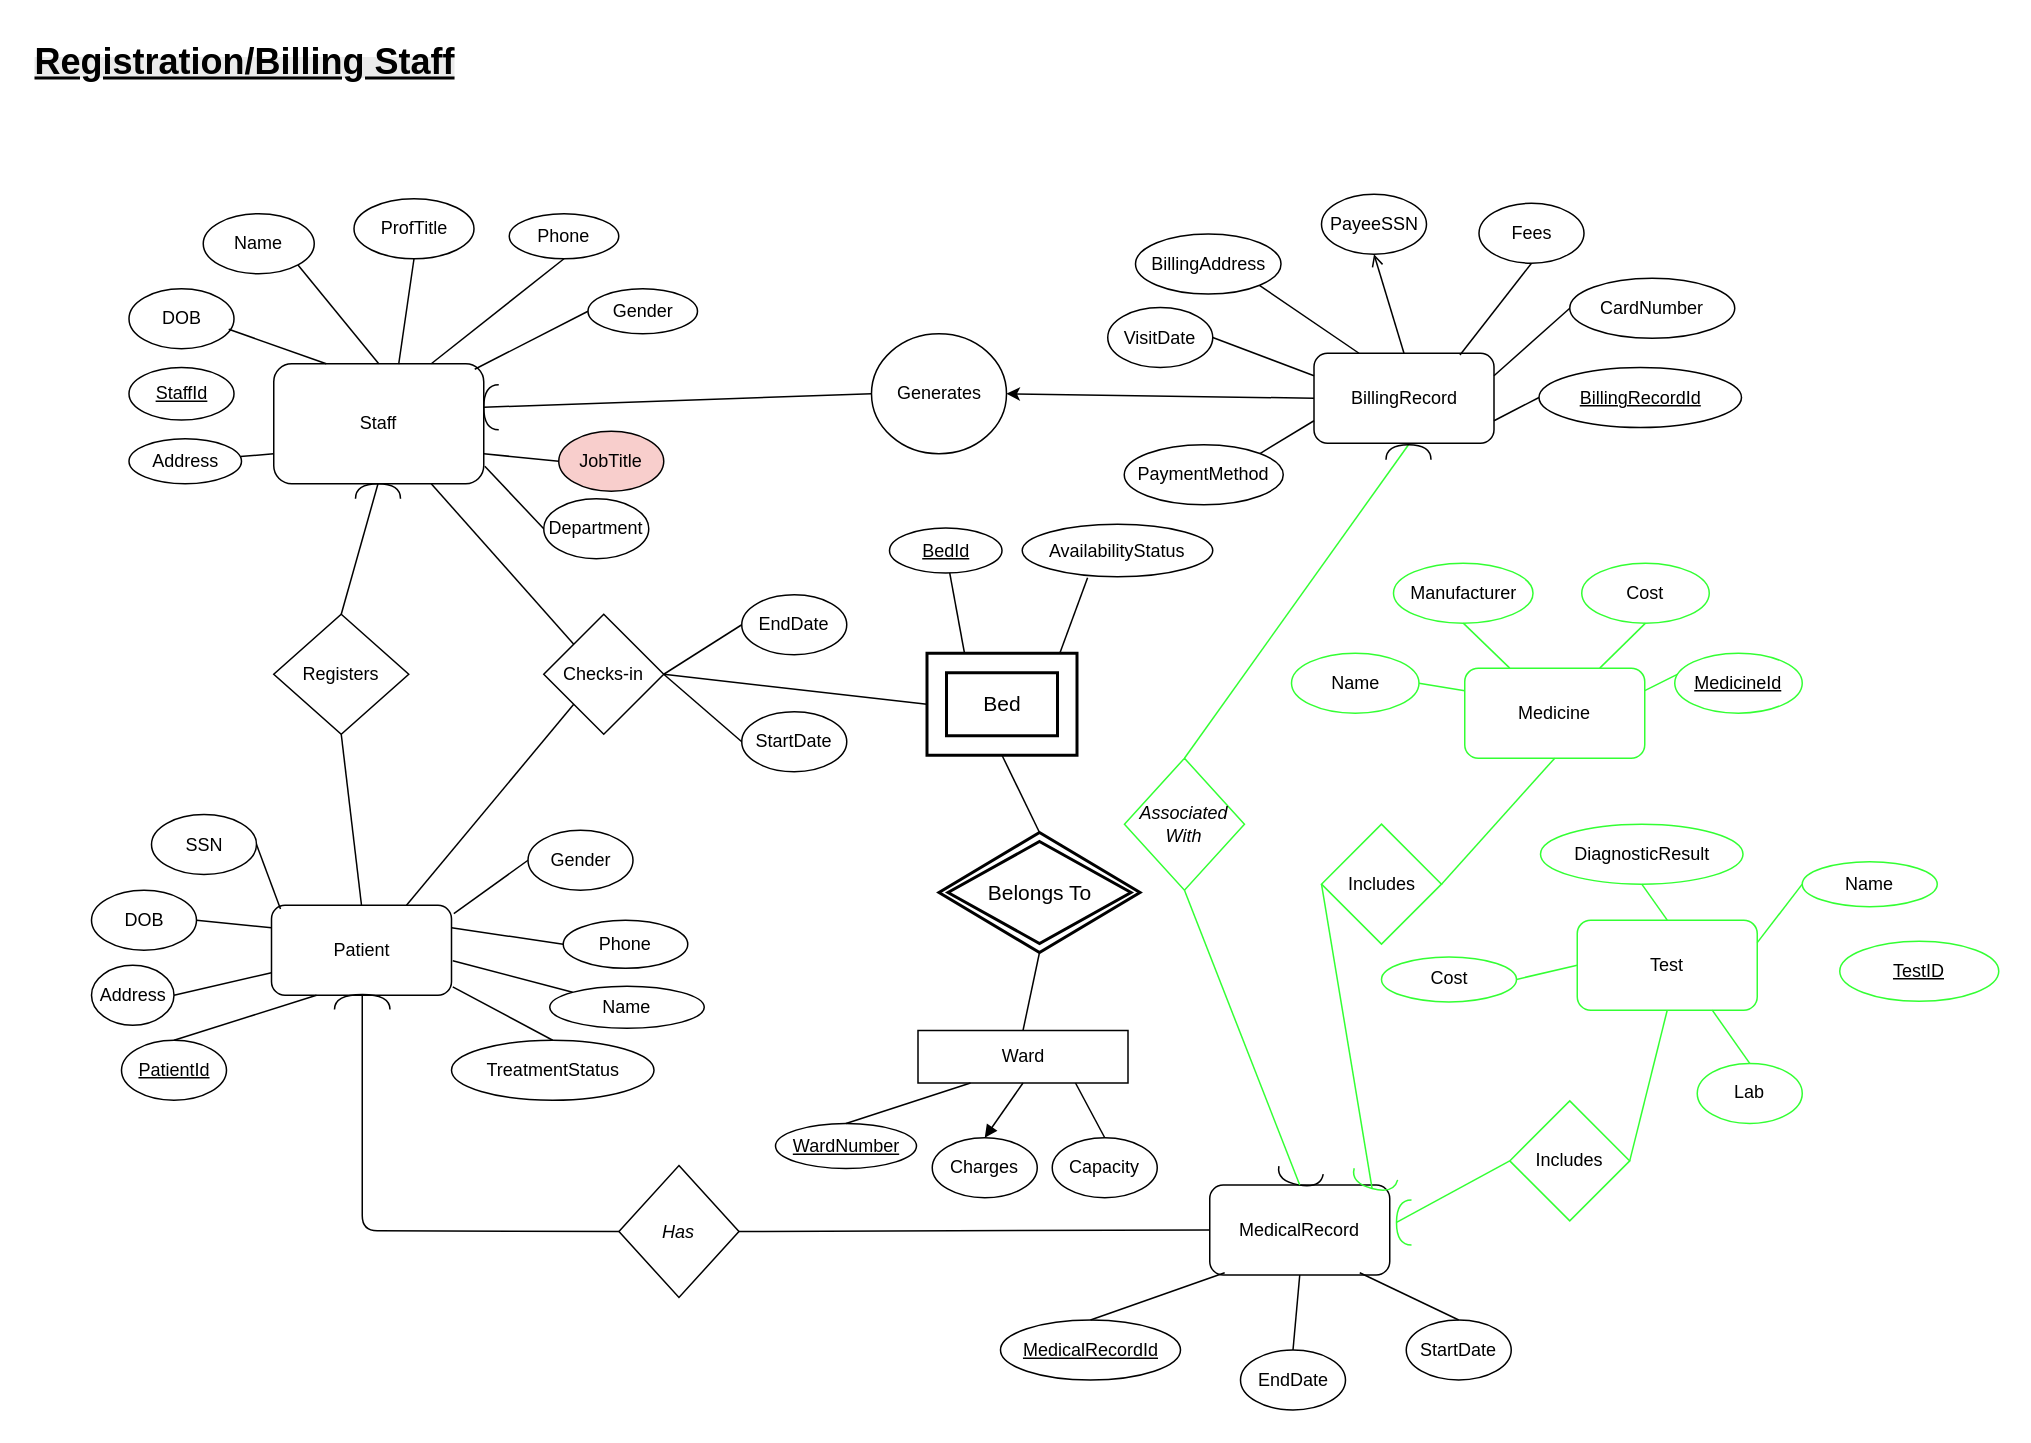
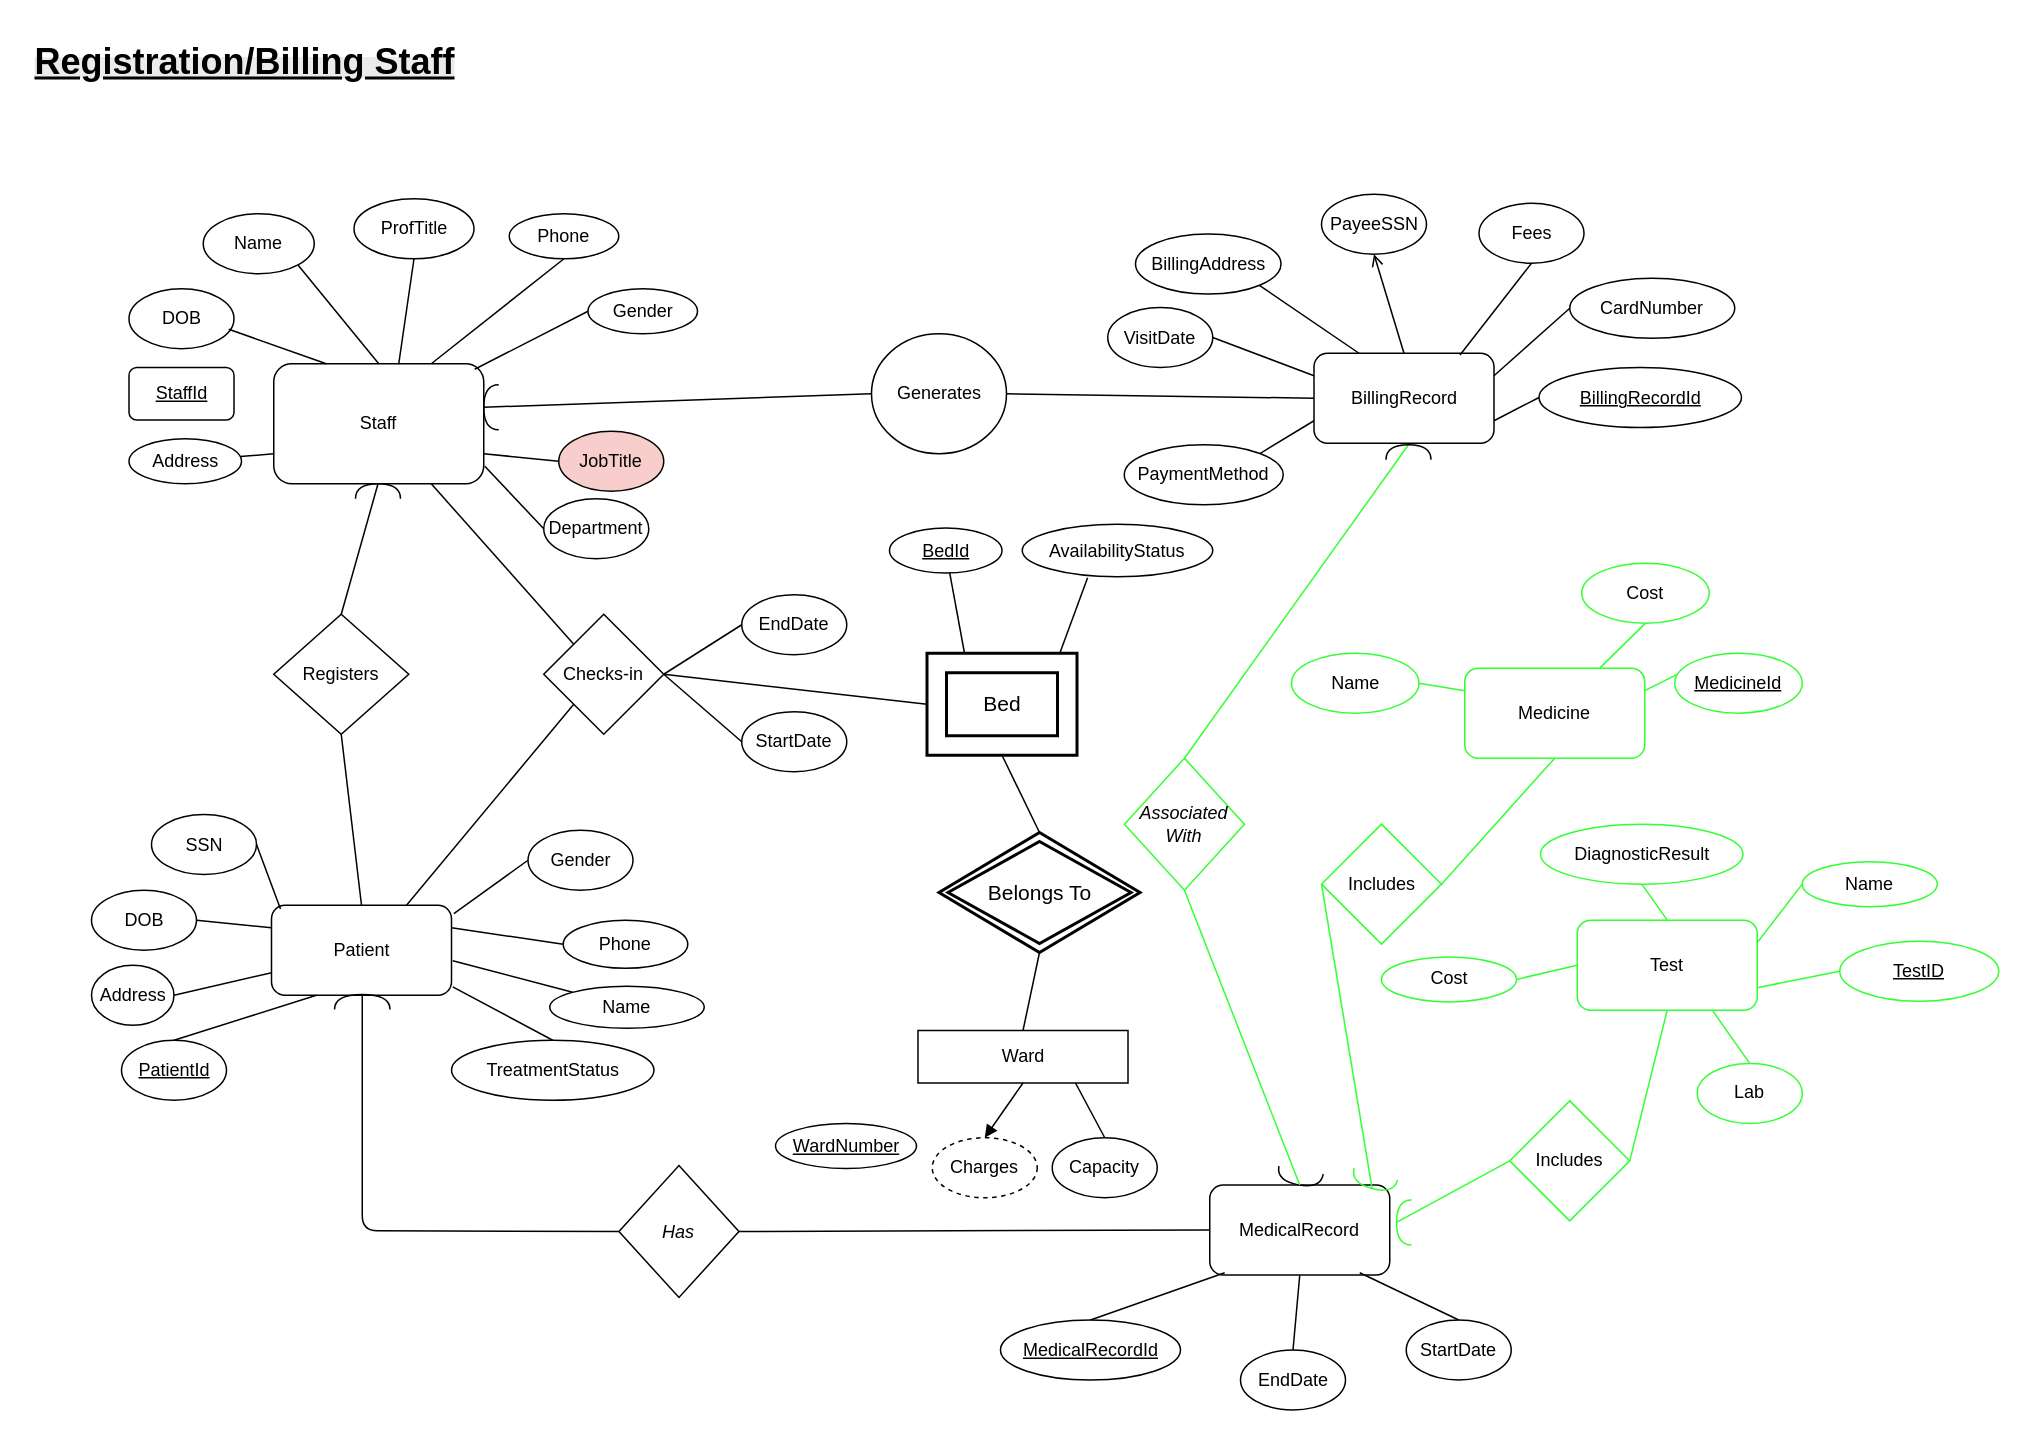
node "StaffId": shape ellipse -> rounded rectangle
edge "BillingRecord" -> "Generates": arrowhead classic -> none
node "Manufacturer": removed
edge "Manufacturer" -- "Medicine": removed
edge "Test" -- "TestID": added
edge "Ward" -- "WardNumber": removed
node "Charges": style solid -> dashed
